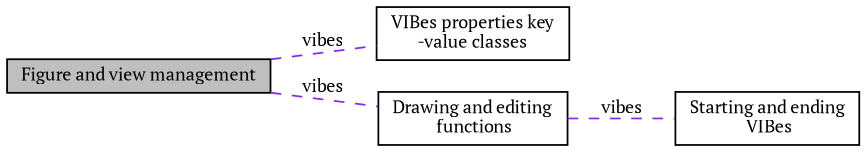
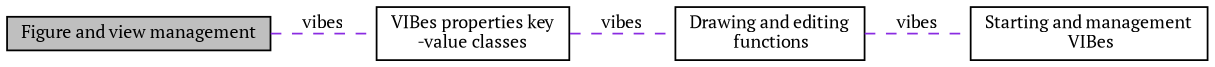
edge "Figure and view management" -- "Drawing and editing functions": now "VIBes properties key -value classes" -- "Drawing and editing functions"
node "Starting and ending VIBes": label "Starting and ending VIBes" -> "Starting and management VIBes"
